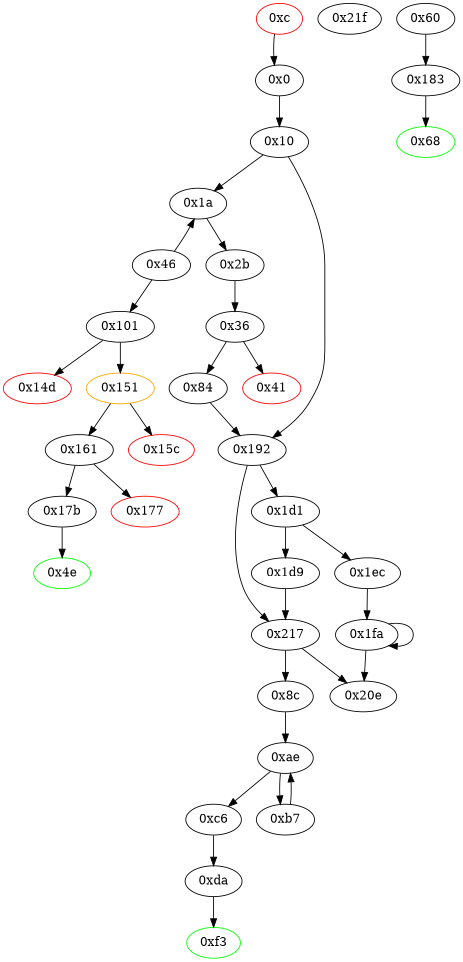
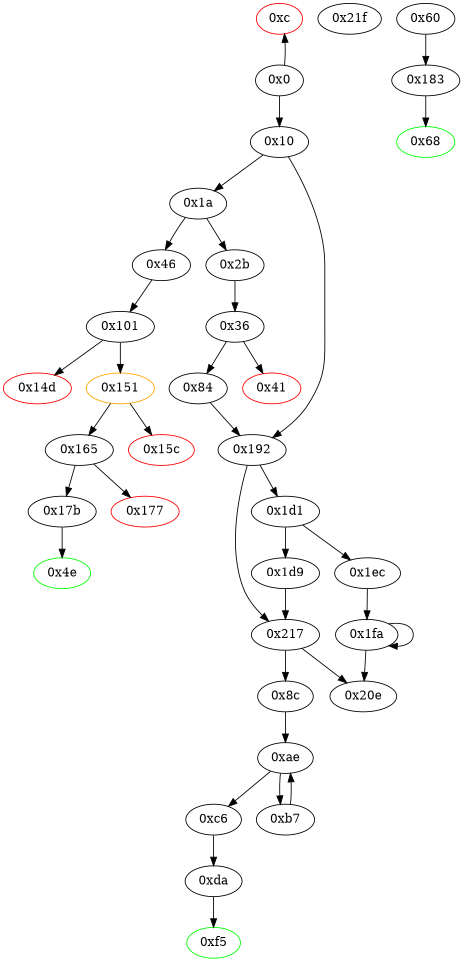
edge "0xc" -> "0x0": reversed
edge "0x46" -> "0x1a": reversed
node "0x161": label "0x161" -> "0x165"
node "0xf3": label "0xf3" -> "0xf5"
